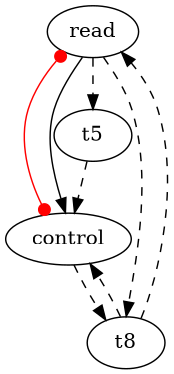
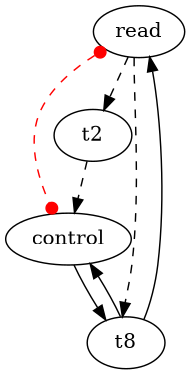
edge "read" -> "control": removed
edge "read" -- "control": style solid -> dashed
node "t5": label "t5" -> "t2"
edge "t8" -> "read": style dashed -> solid
edge "control" -> "t8": style dashed -> solid
edge "t8" -> "control": style dashed -> solid
